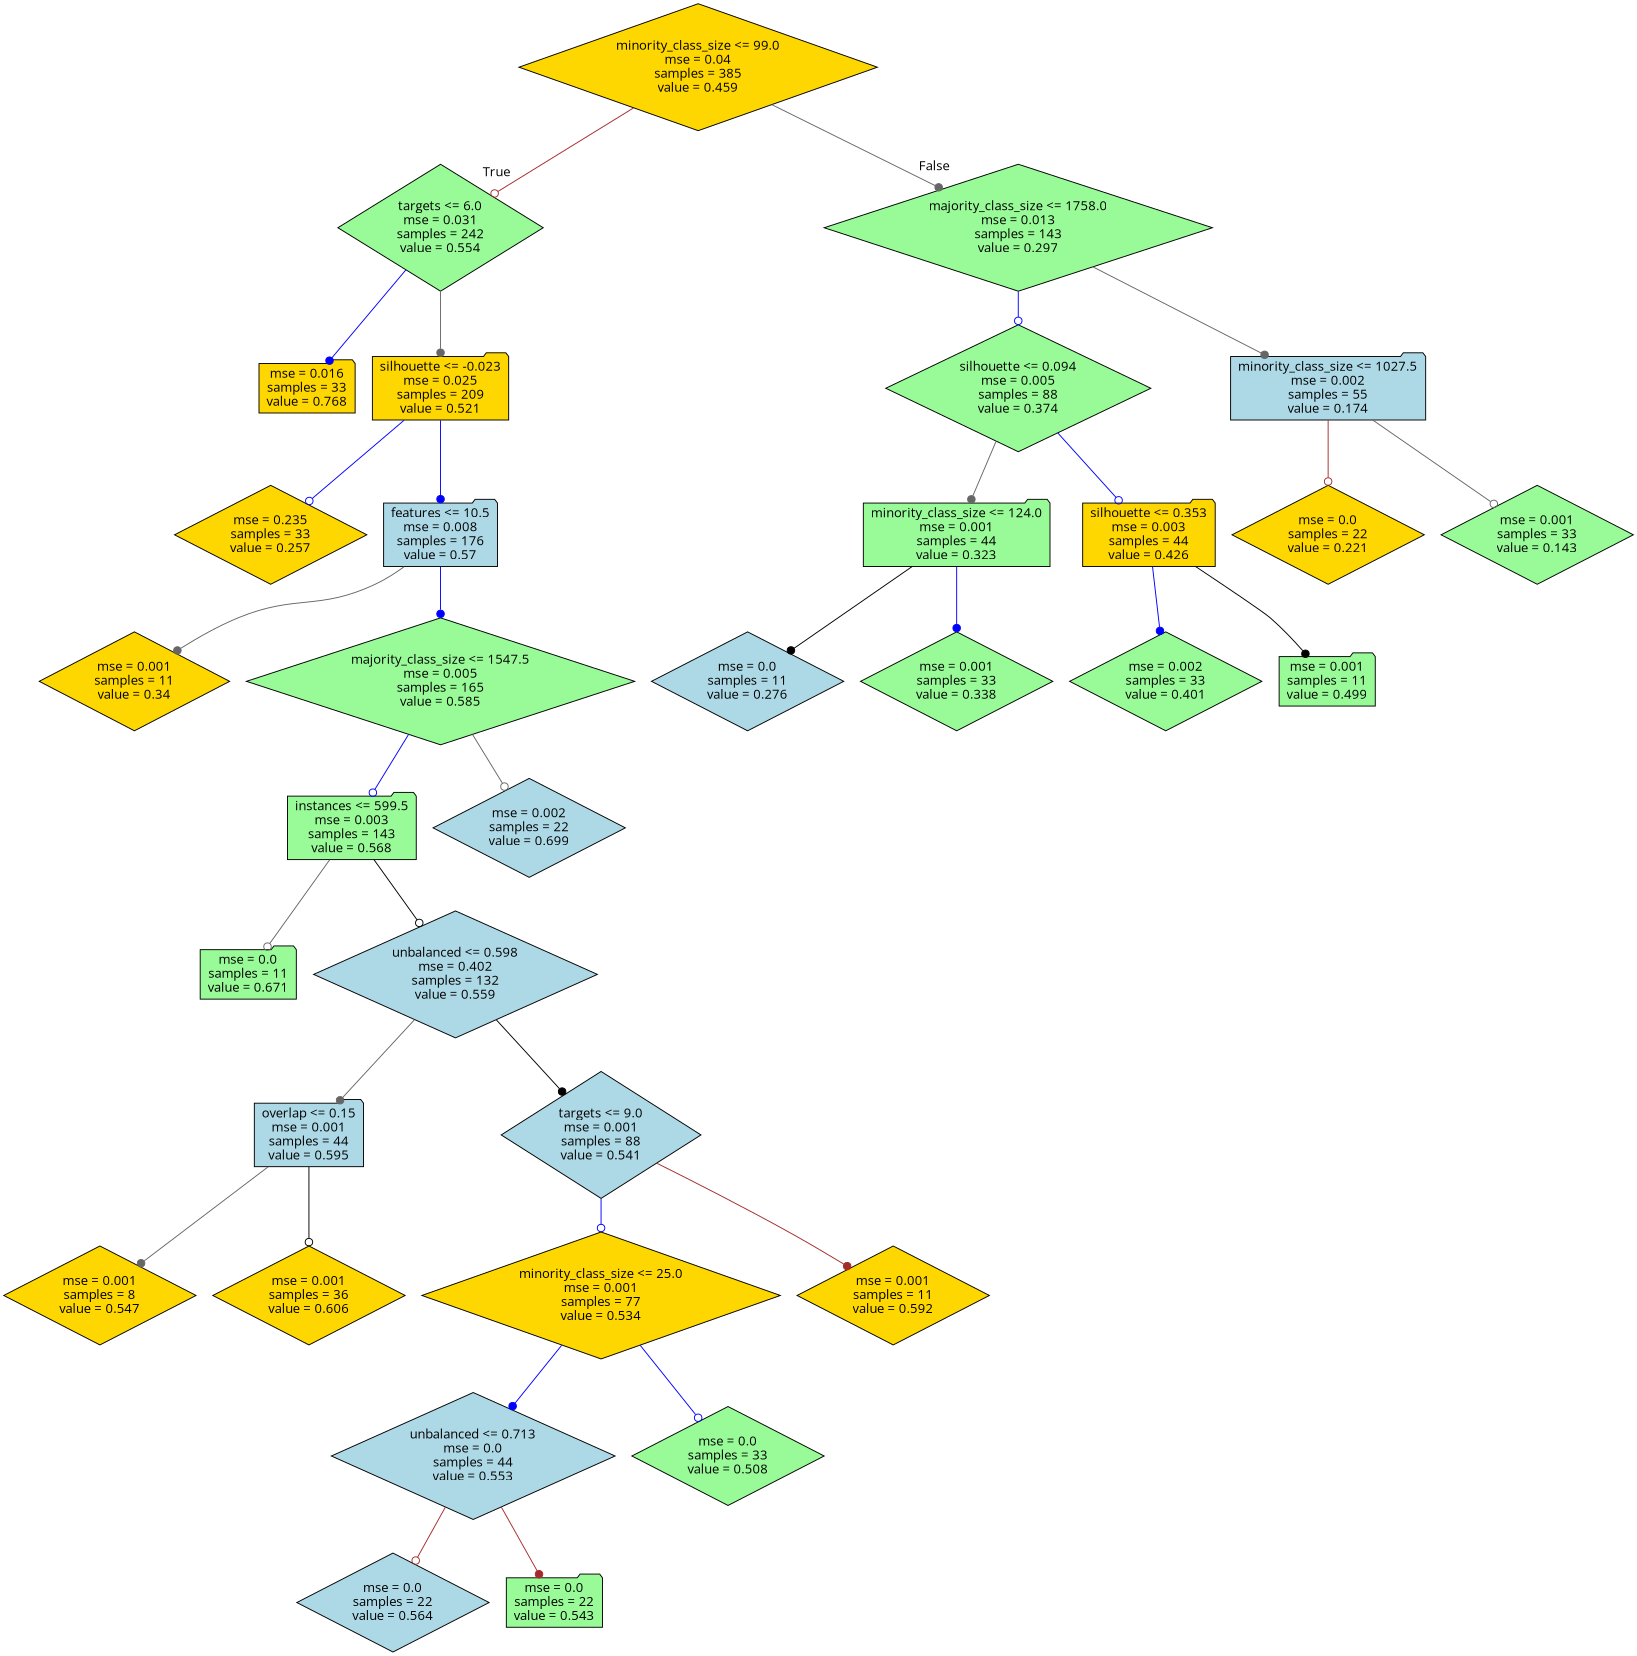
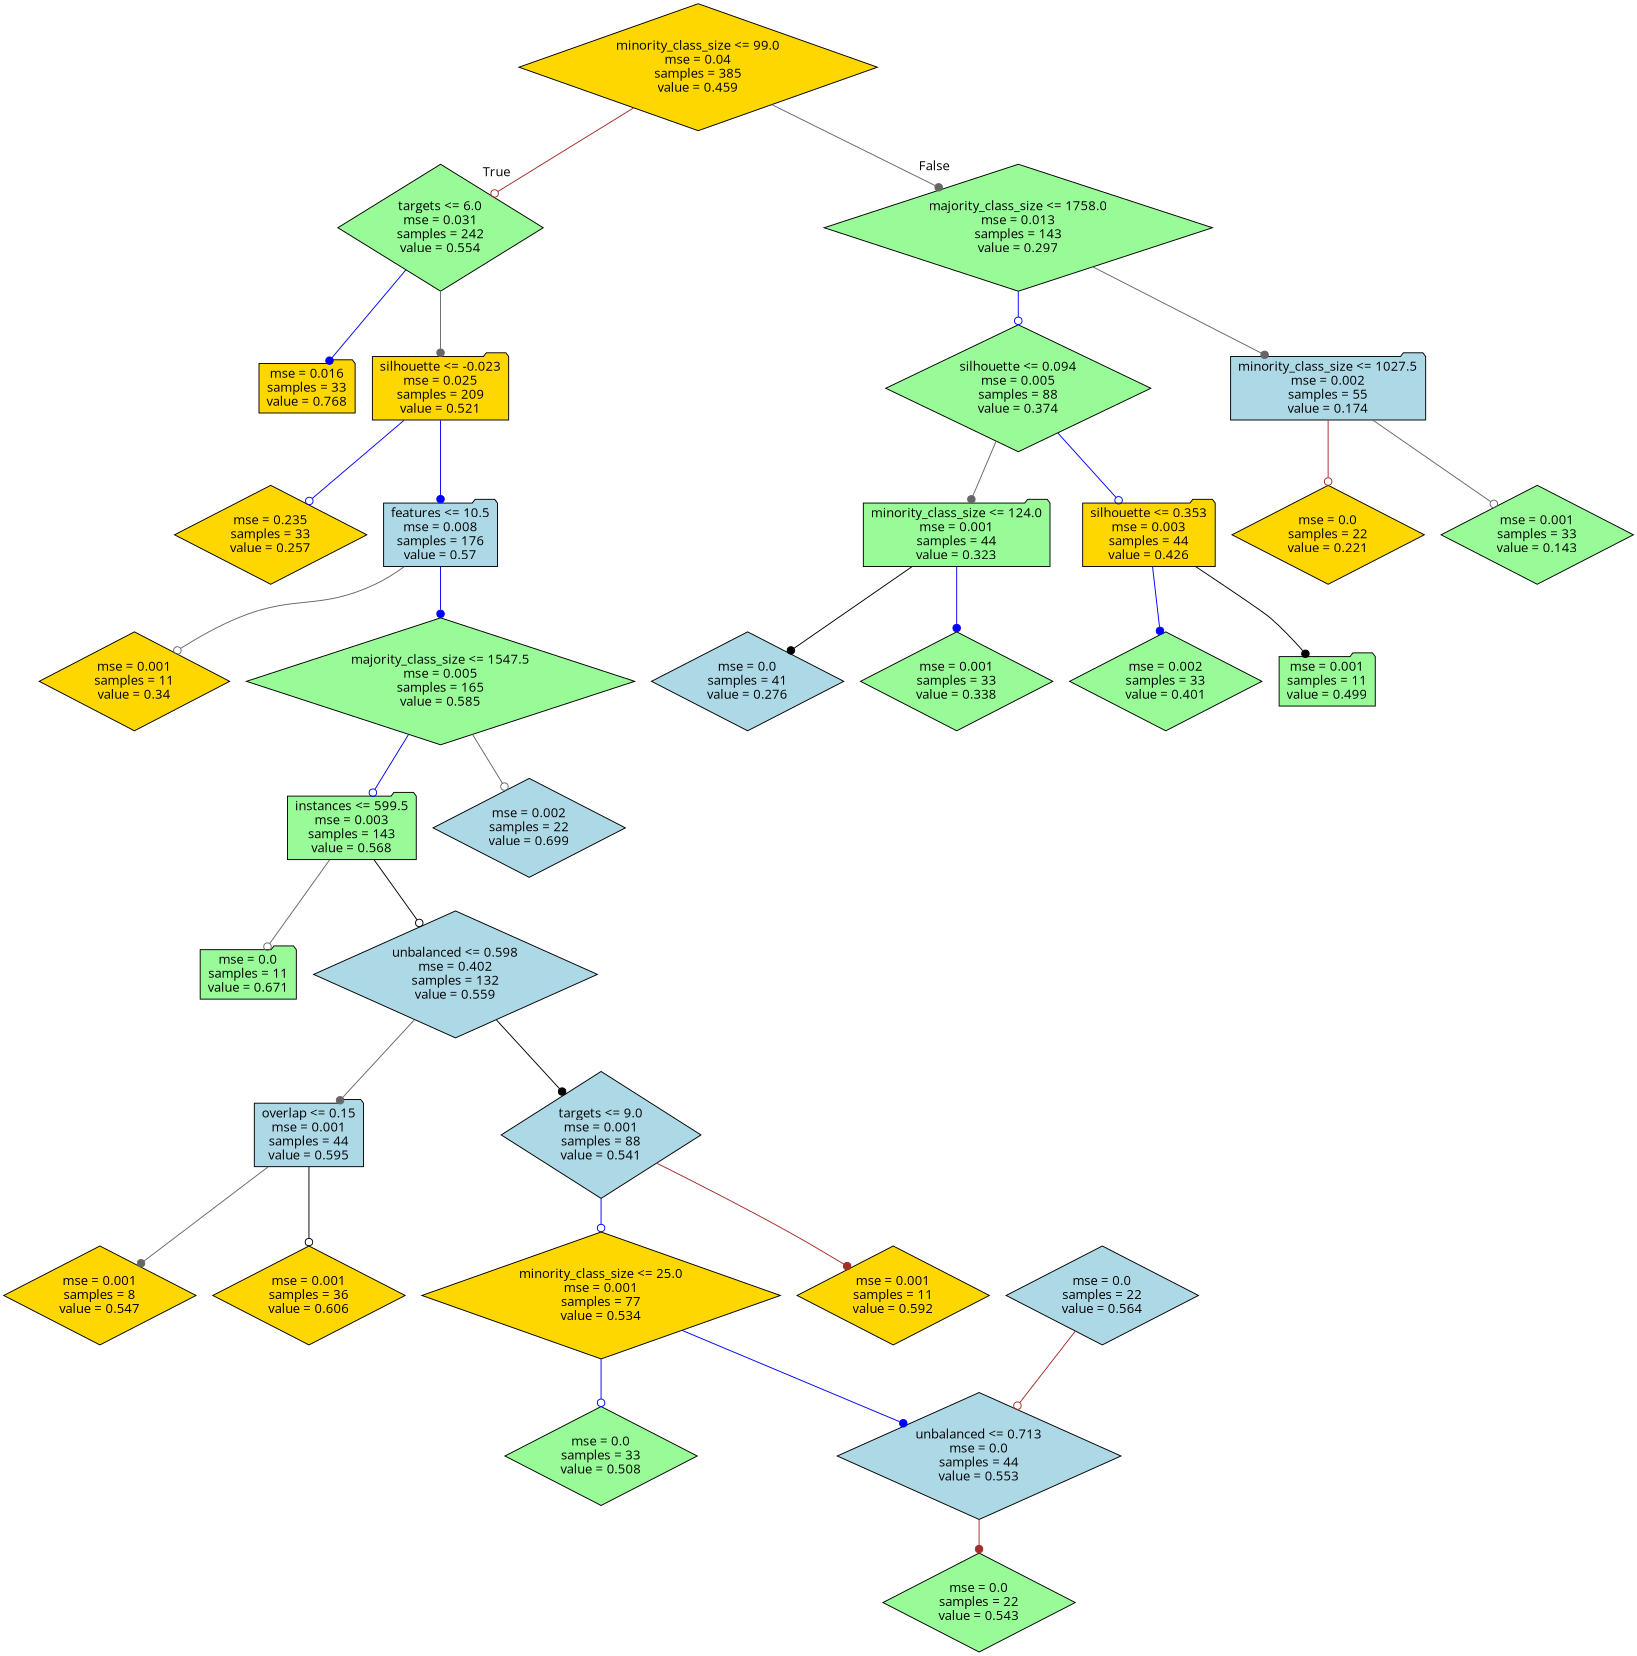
edge "features <= 10.5 mse = 0.008 samples = 176 value = 0.57" -> "mse = 0.001 samples = 11 value = 0.34": arrowhead dot -> odot
node "mse = 0.0 samples = 11 value = 0.276": label "mse = 0.0 samples = 11 value = 0.276" -> "mse = 0.0 samples = 41 value = 0.276"
edge "unbalanced <= 0.713 mse = 0.0 samples = 44 value = 0.553" -> "mse = 0.0 samples = 22 value = 0.564": reversed
node "mse = 0.0 samples = 22 value = 0.543": shape folder -> diamond
